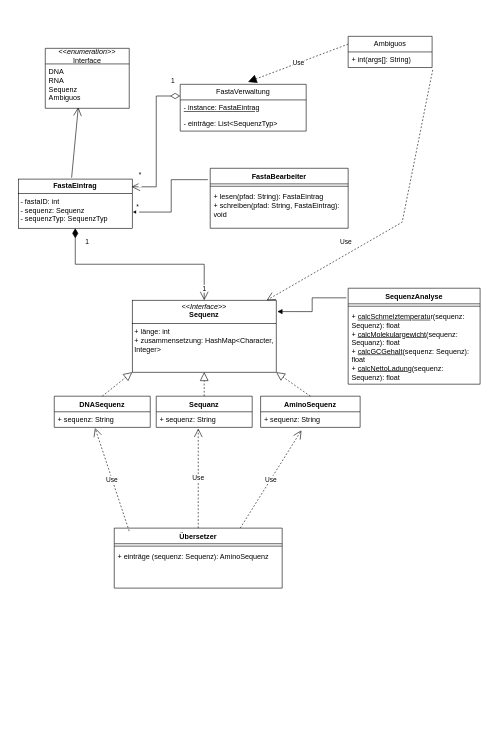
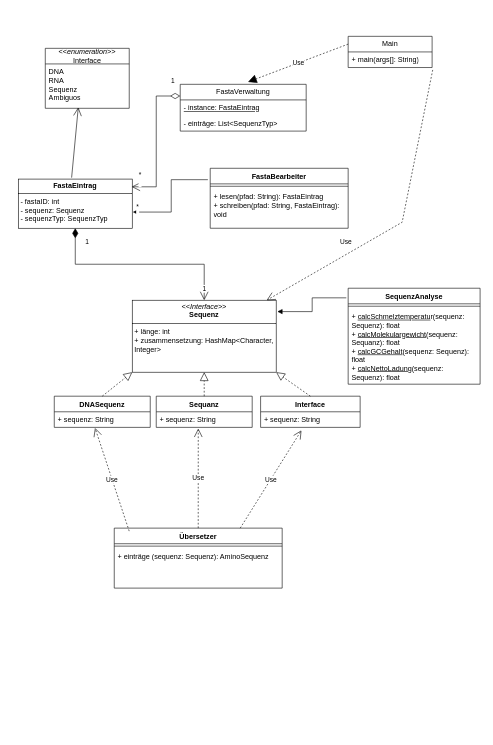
node "Ambiguos": label "Ambiguos" -> "Main"
node "+ int(args[]: String)": label "+ int(args[]: String)" -> "+ main(args[]: String)"
node "AminoSequenz": label "AminoSequenz" -> "Interface"
